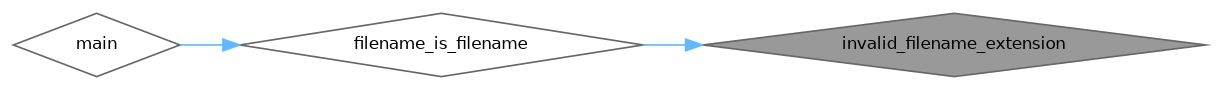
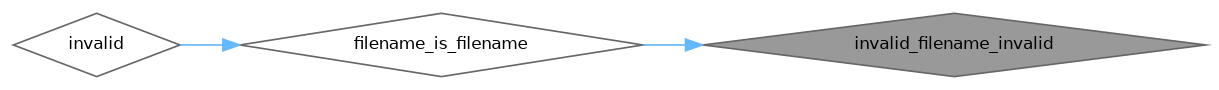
node "main": label "main" -> "invalid"
node "invalid_filename_extension": label "invalid_filename_extension" -> "invalid_filename_invalid"
